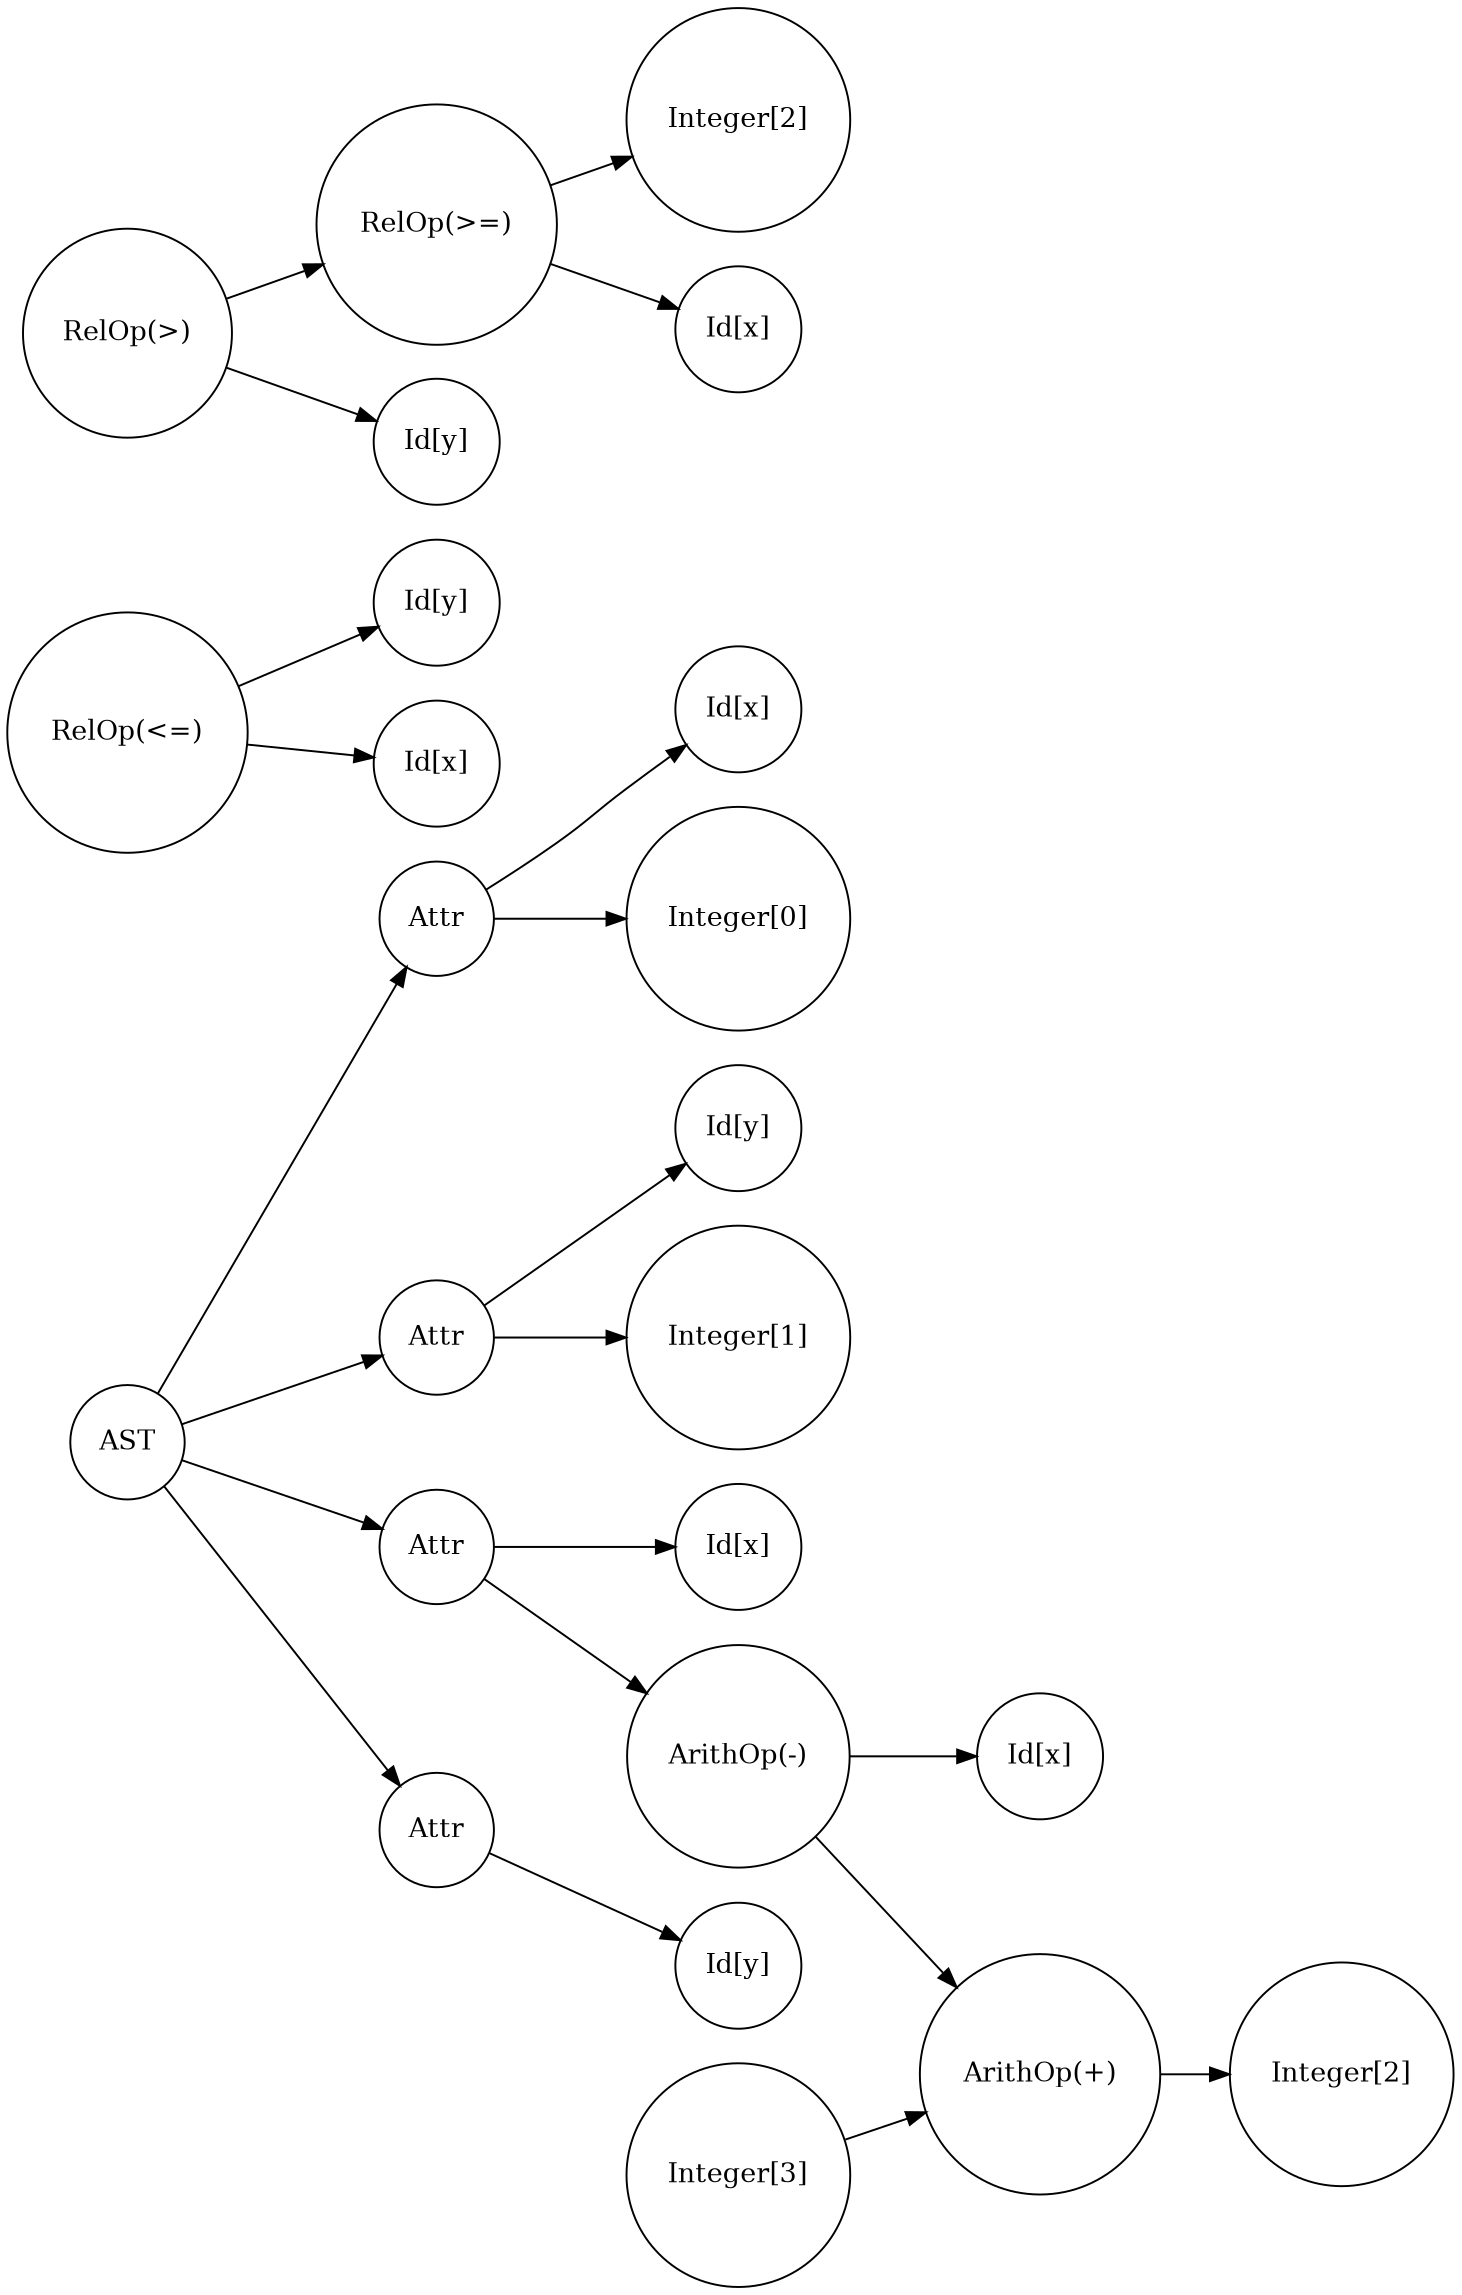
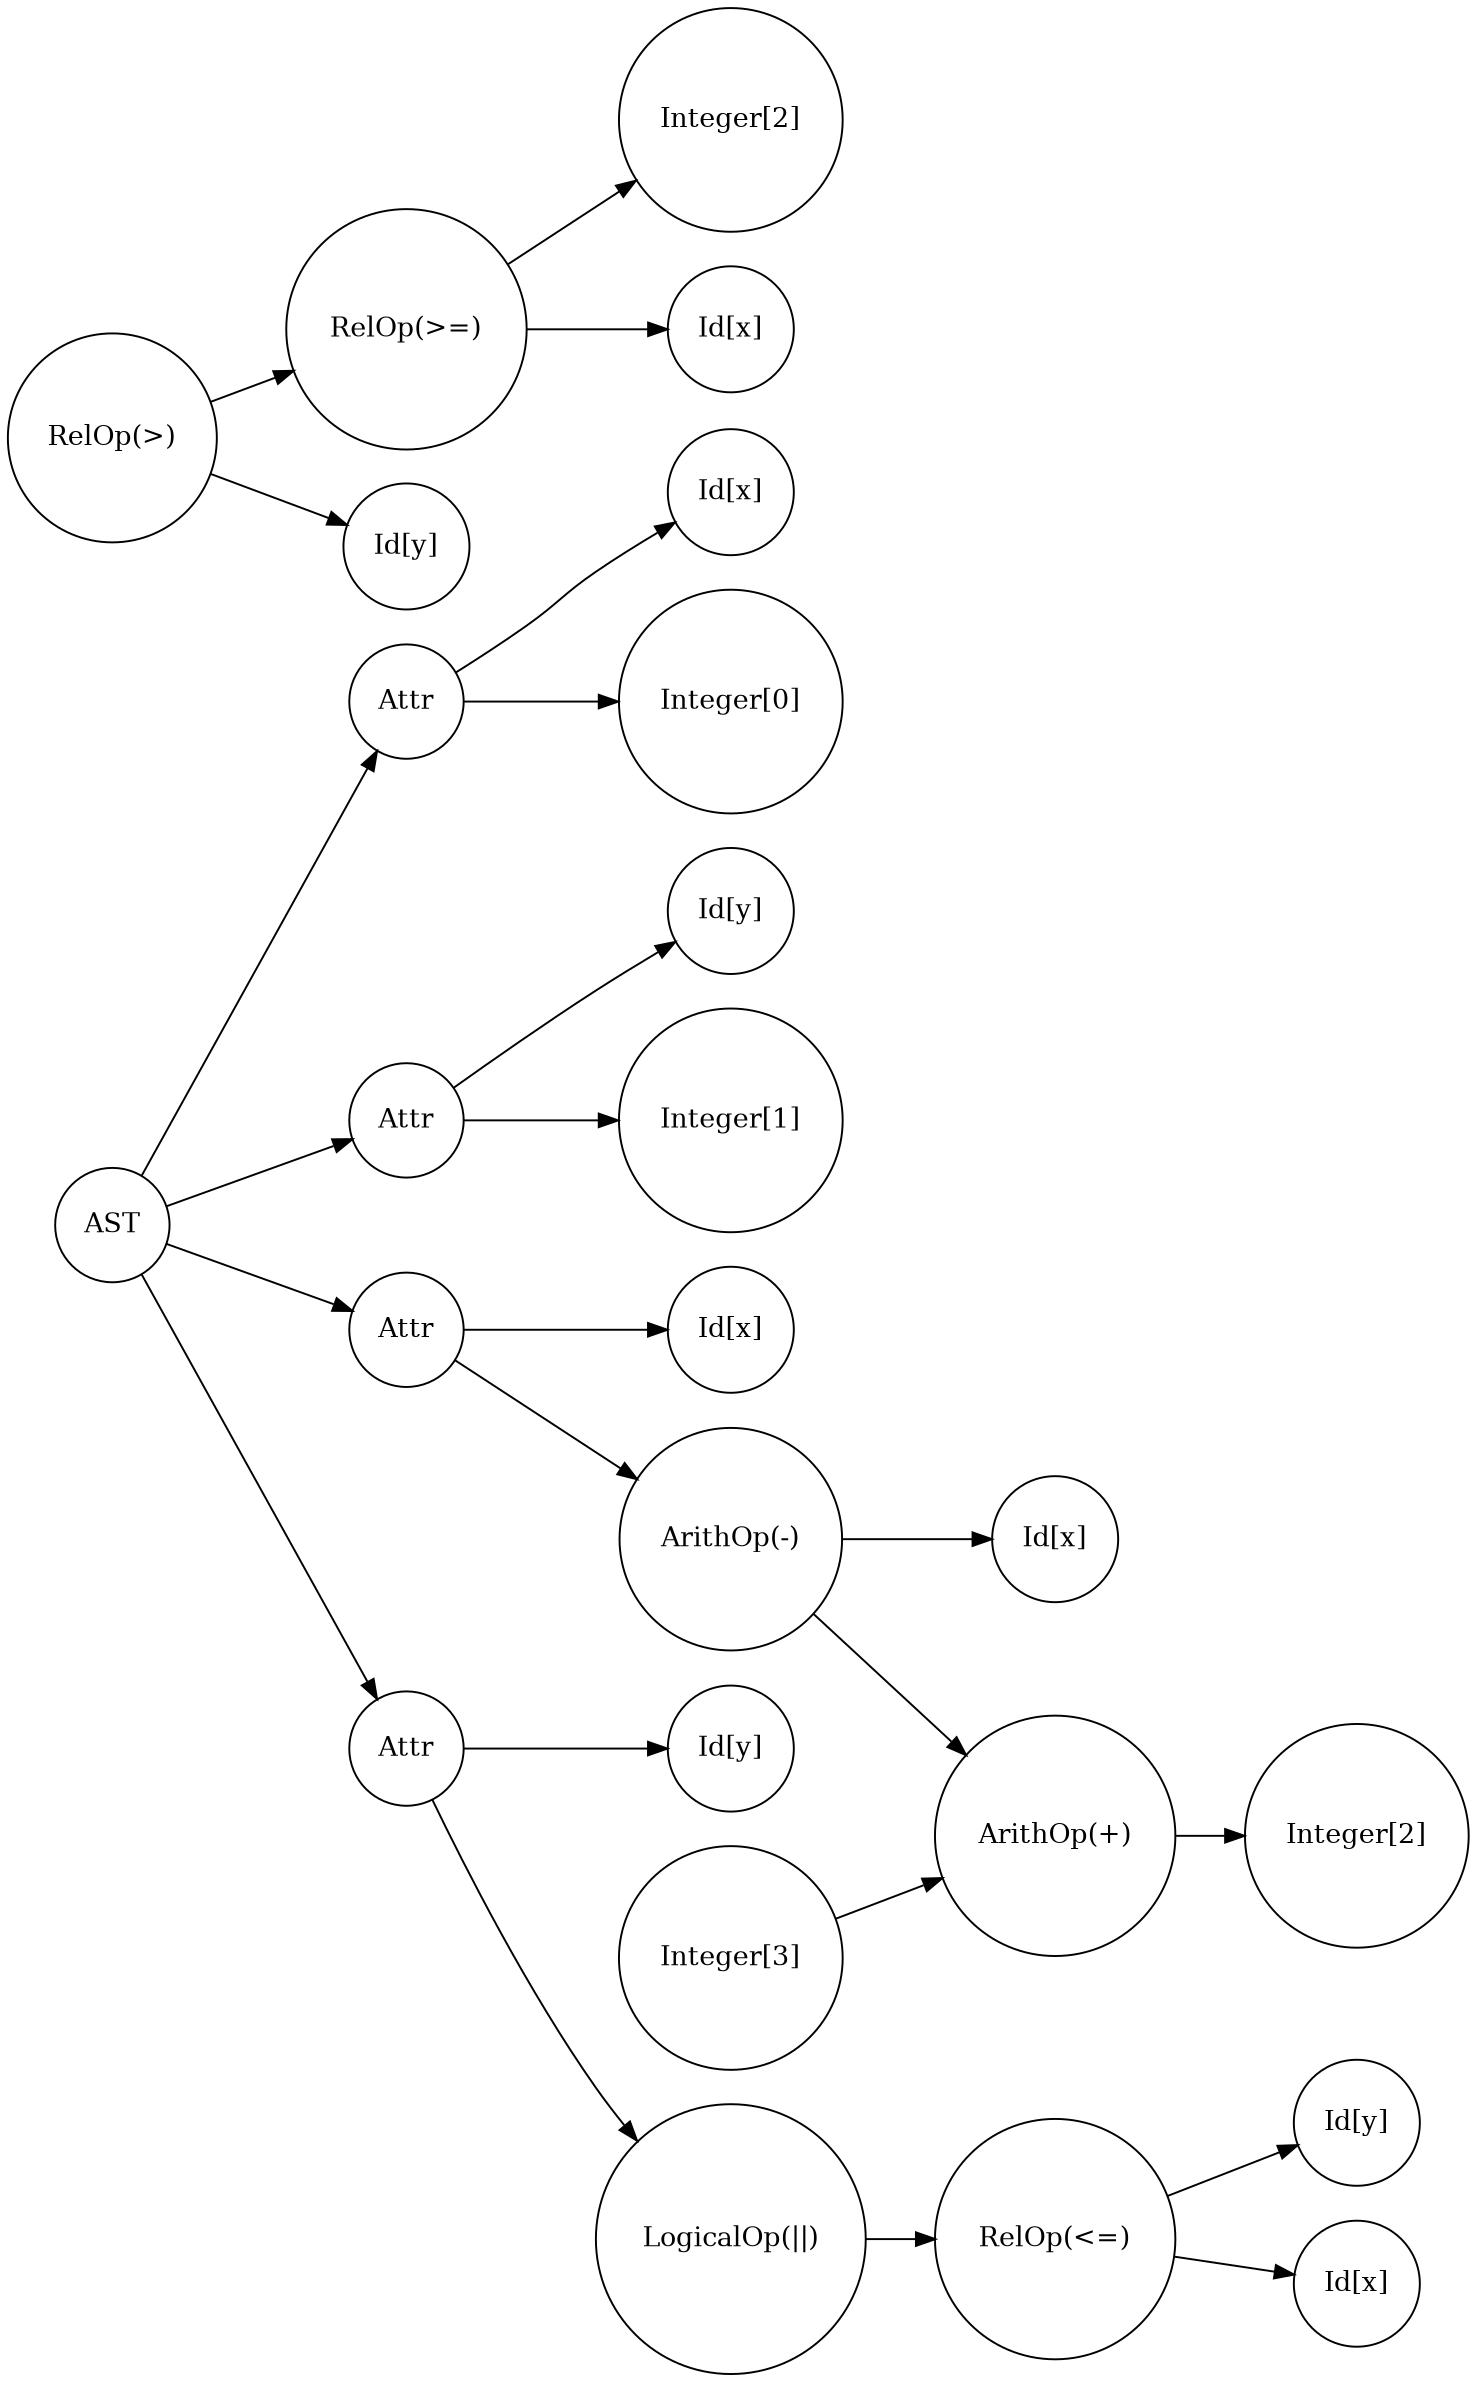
node "LogicalOp(||)": added
